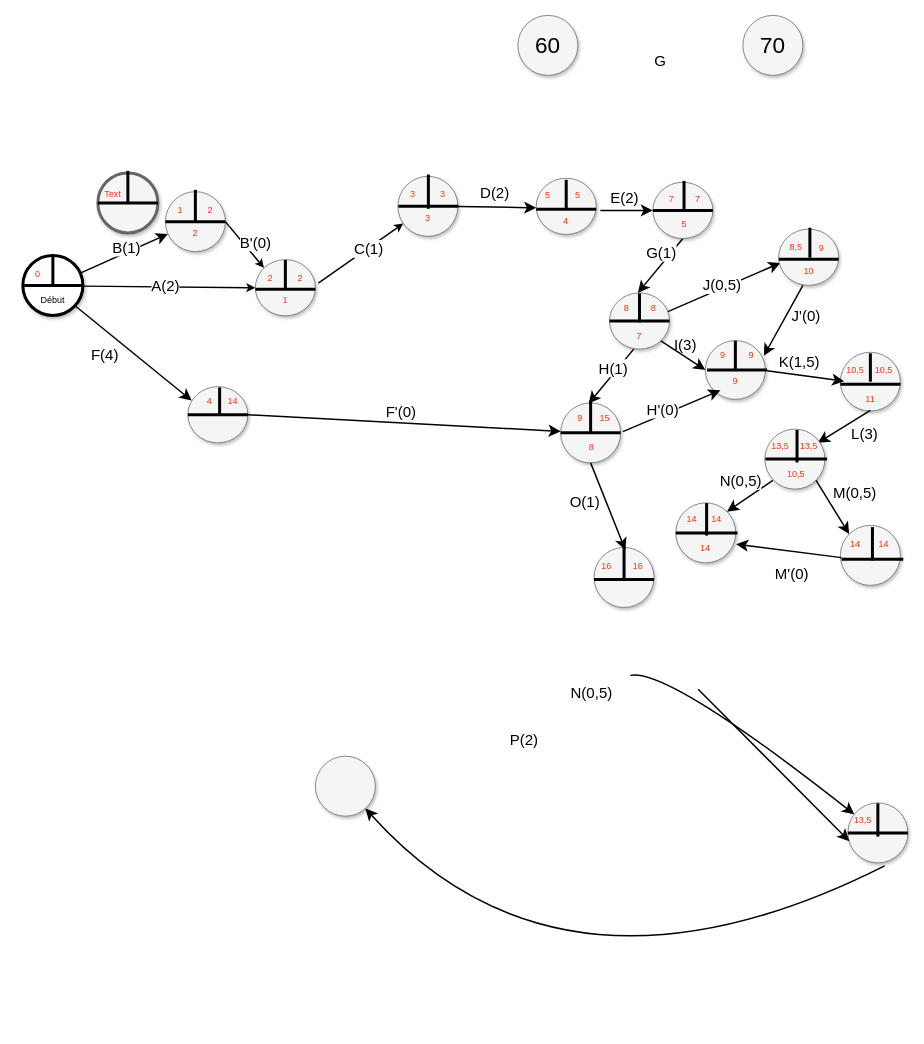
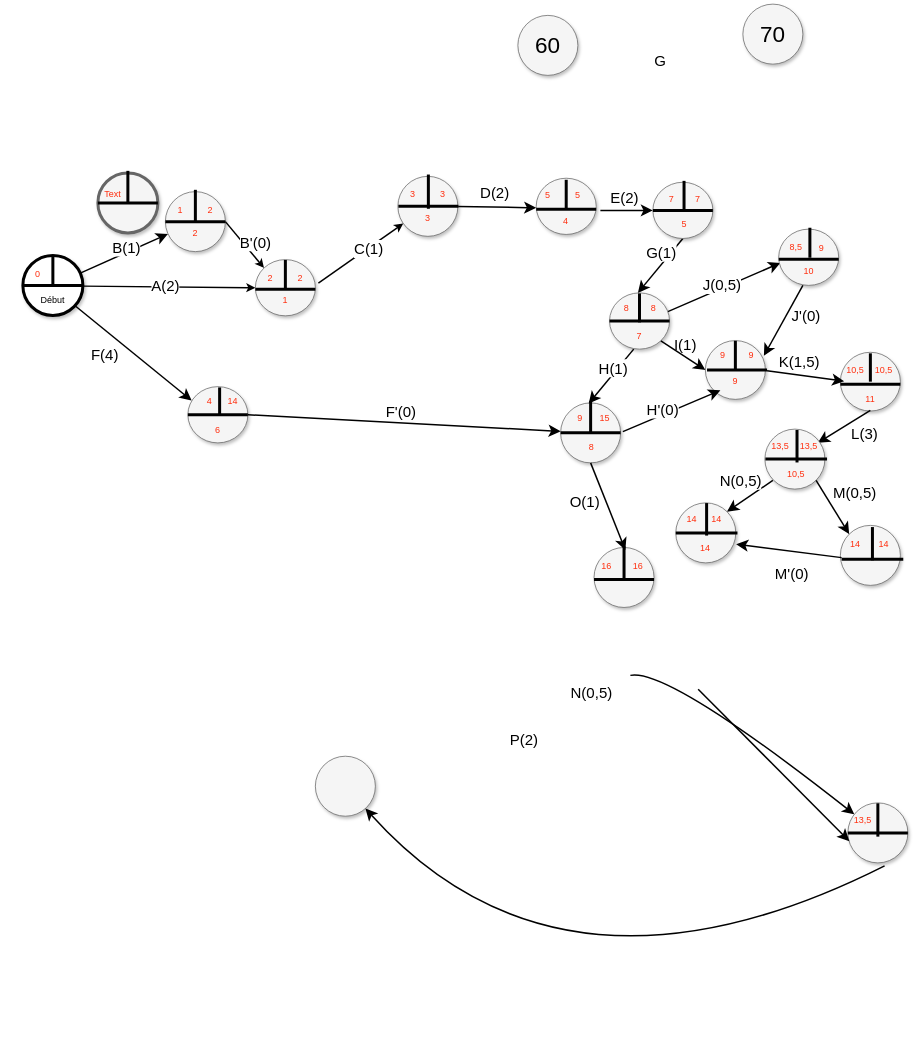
node "70": moved (773, 45) -> (773, 34)
node "I(3)": label "I(3)" -> "I(1)"
node "6": added
